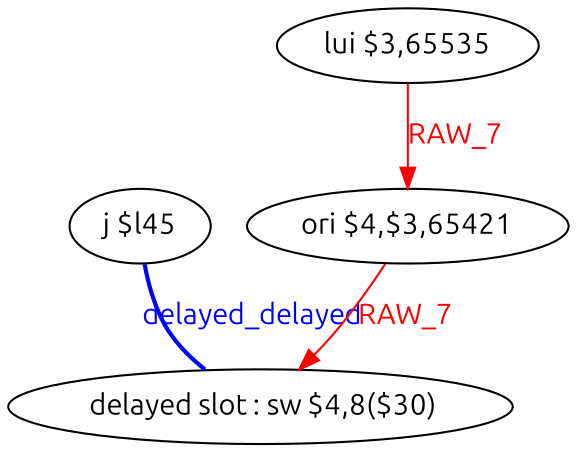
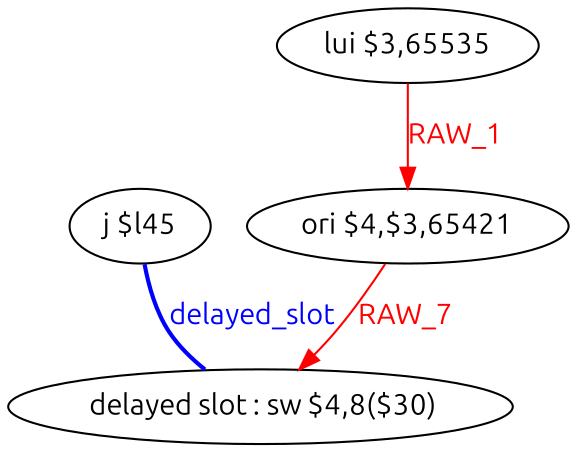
edge "lui $3,65535" -> "ori $4,$3,65421": label "RAW_7" -> "RAW_1"
edge "j $l45" -- "delayed slot : sw $4,8($30)": label "delayed_delayed" -> "delayed_slot"
